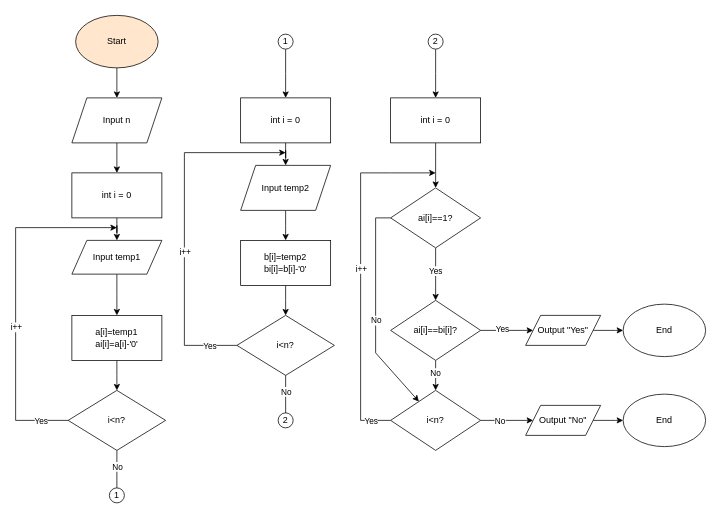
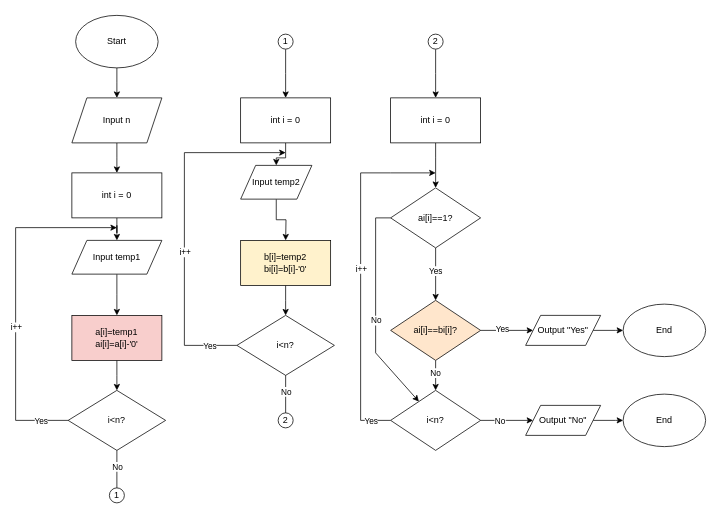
node "Start": fillcolor #ffe6cc -> #ffffff
node "Input temp2": size 90x45 -> 71x34
node "b[i]=temp2 bi[i]=b[i]-'0'": fillcolor #ffffff -> #fff2cc
node "ai[i]==bi[i]?": fillcolor #ffffff -> #ffe6cc
node "a[i]=temp1 ai[i]=a[i]-'0'": fillcolor #ffffff -> #f8cecc
